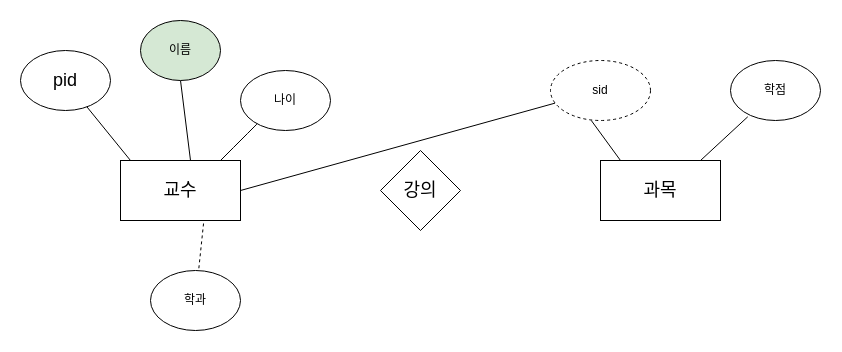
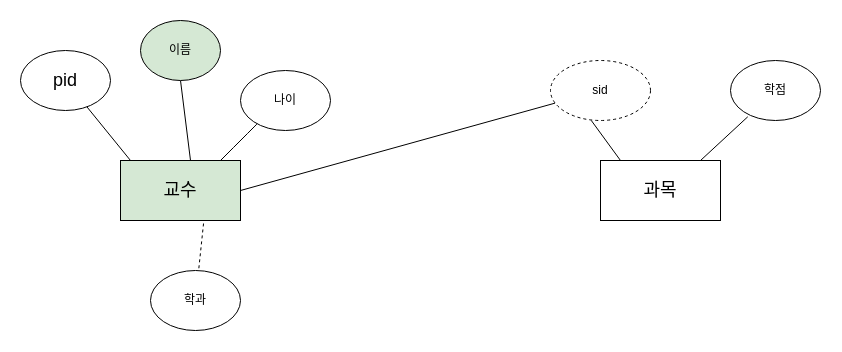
node "교수": fillcolor #ffffff -> #d5e8d4
node "강의": removed
